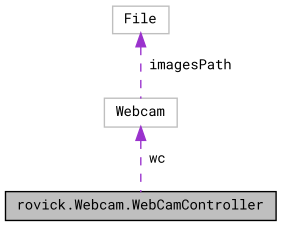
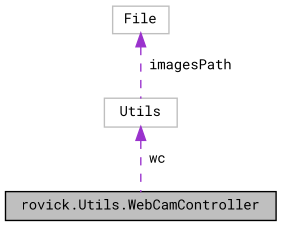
node "Webcam": label "Webcam" -> "Utils"
node "rovick.Webcam.WebCamController": label "rovick.Webcam.WebCamController" -> "rovick.Utils.WebCamController"
